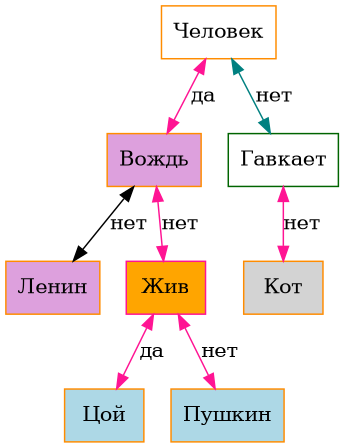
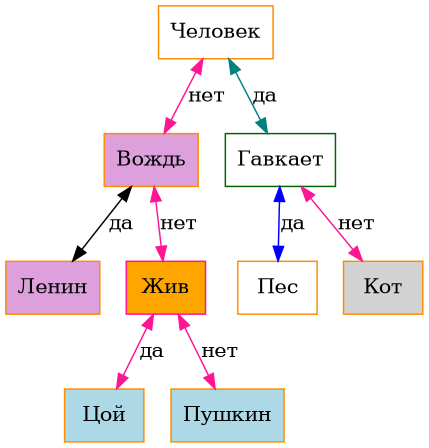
edge "Человек" -- "Вождь": label "да" -> "нет"
edge "Человек" -- "Гавкает": label "нет" -> "да"
edge "Вождь" -- "Ленин": label "нет" -> "да"
node "Пес": added
